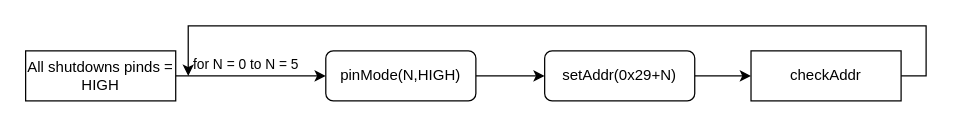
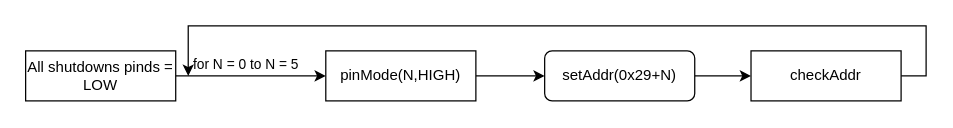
node "All shutdowns pinds = HIGH": label "All shutdowns pinds = HIGH" -> "All shutdowns pinds = LOW"
node "pinMode(N,HIGH)": shape rounded rectangle -> rectangle
